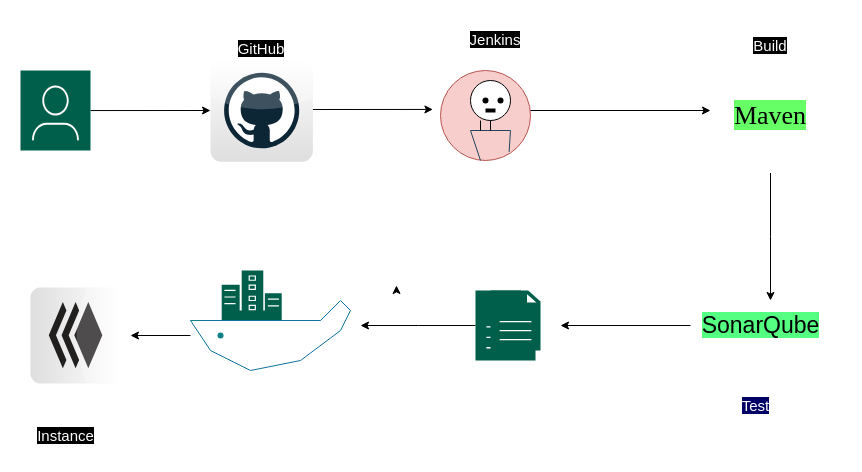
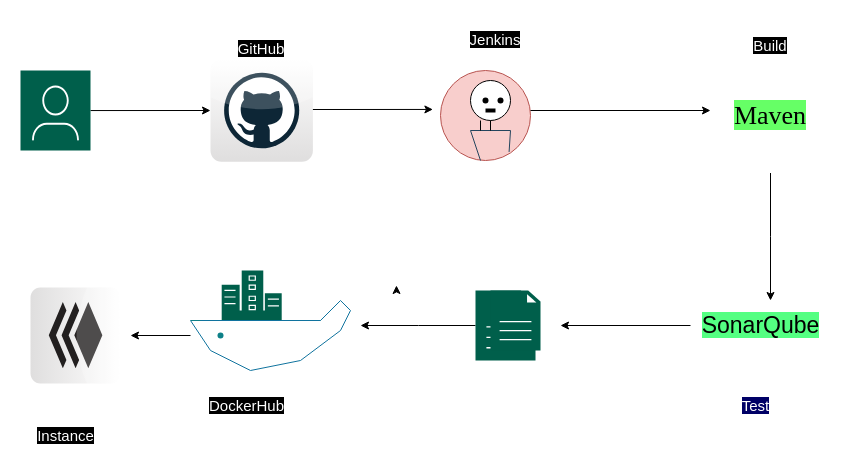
node "DockerHub": added
